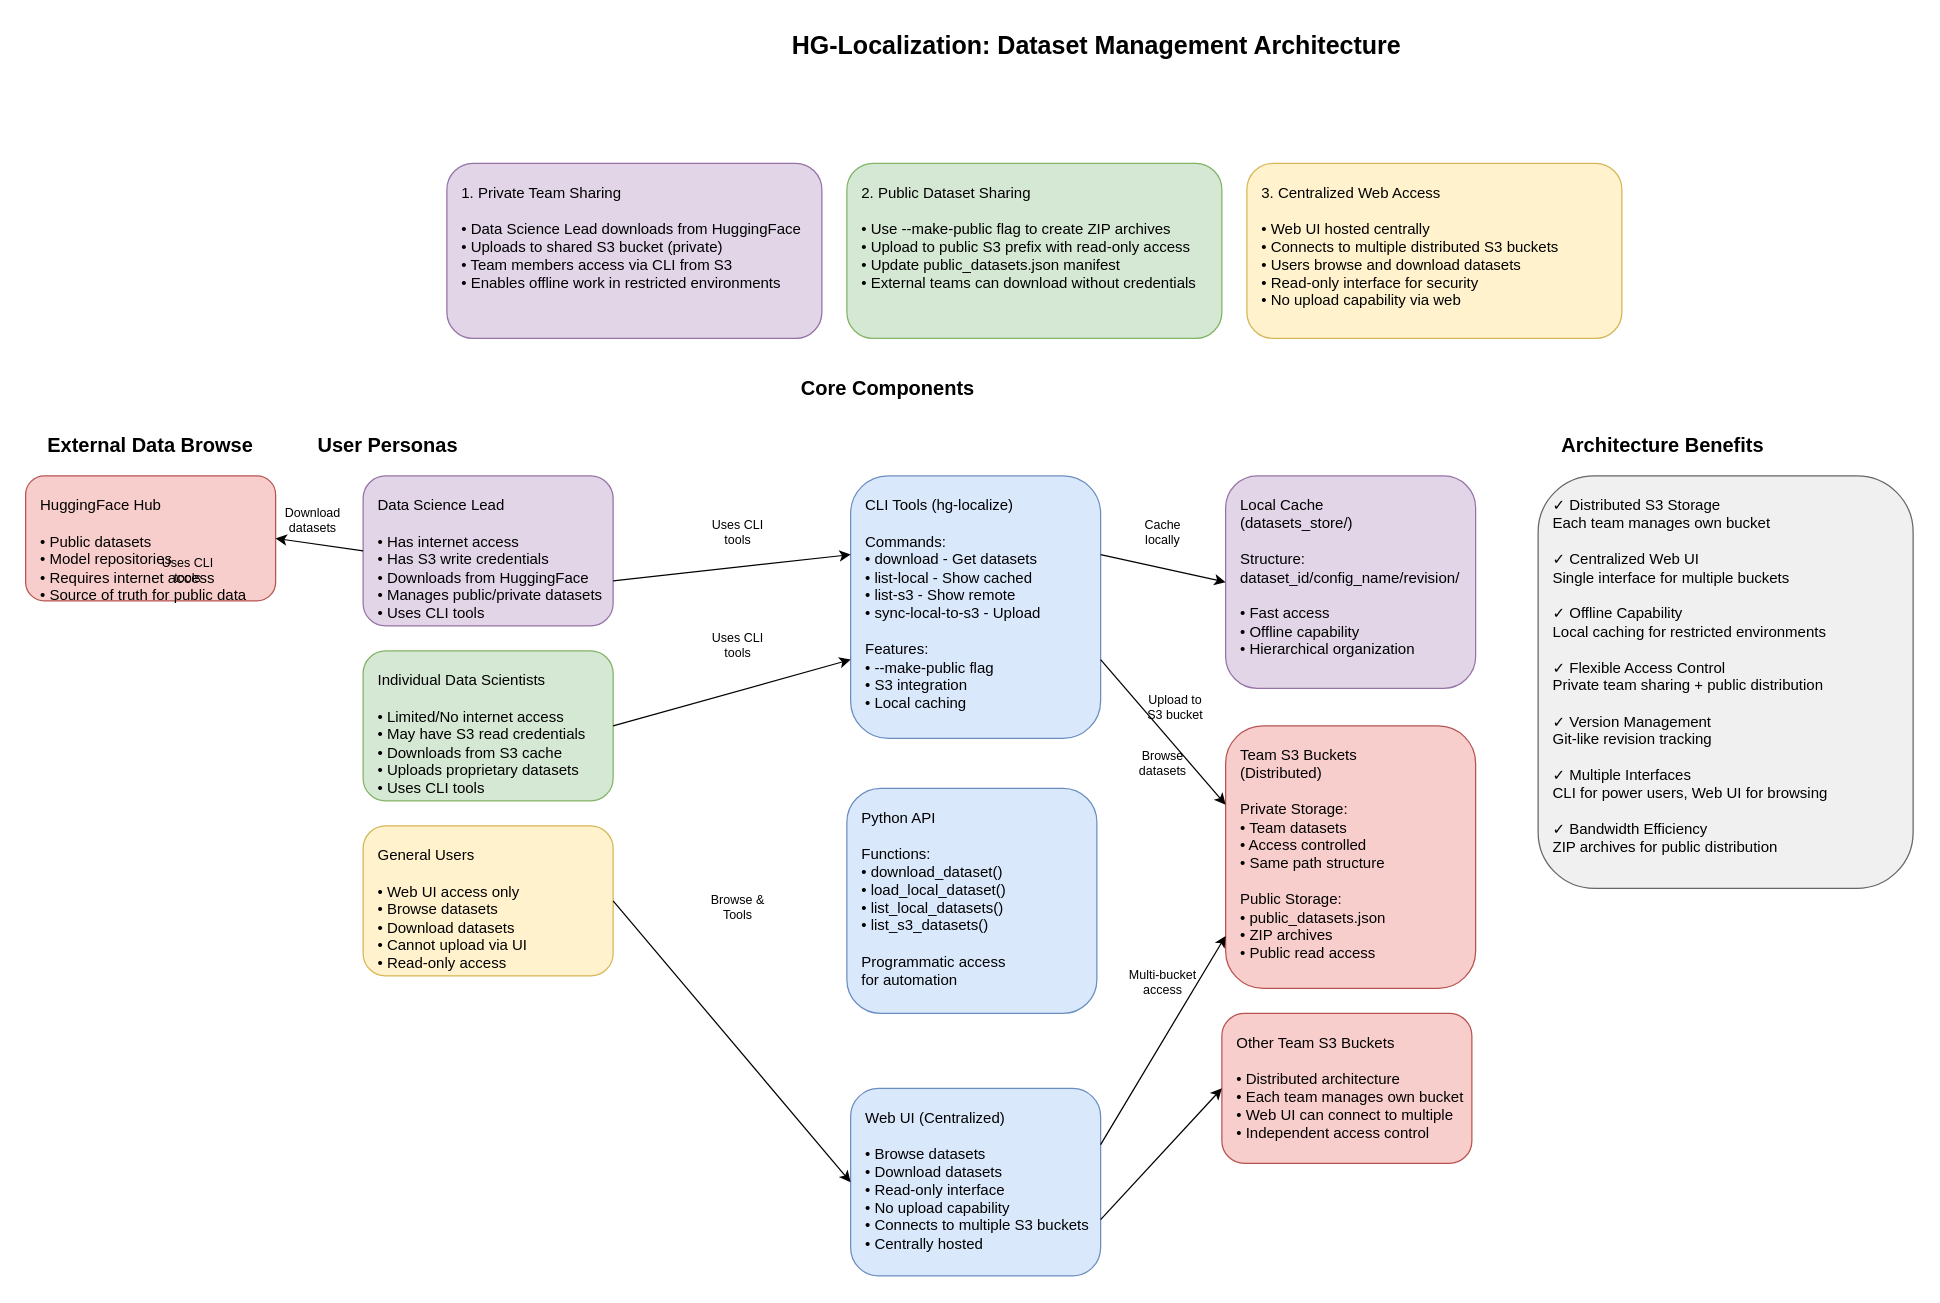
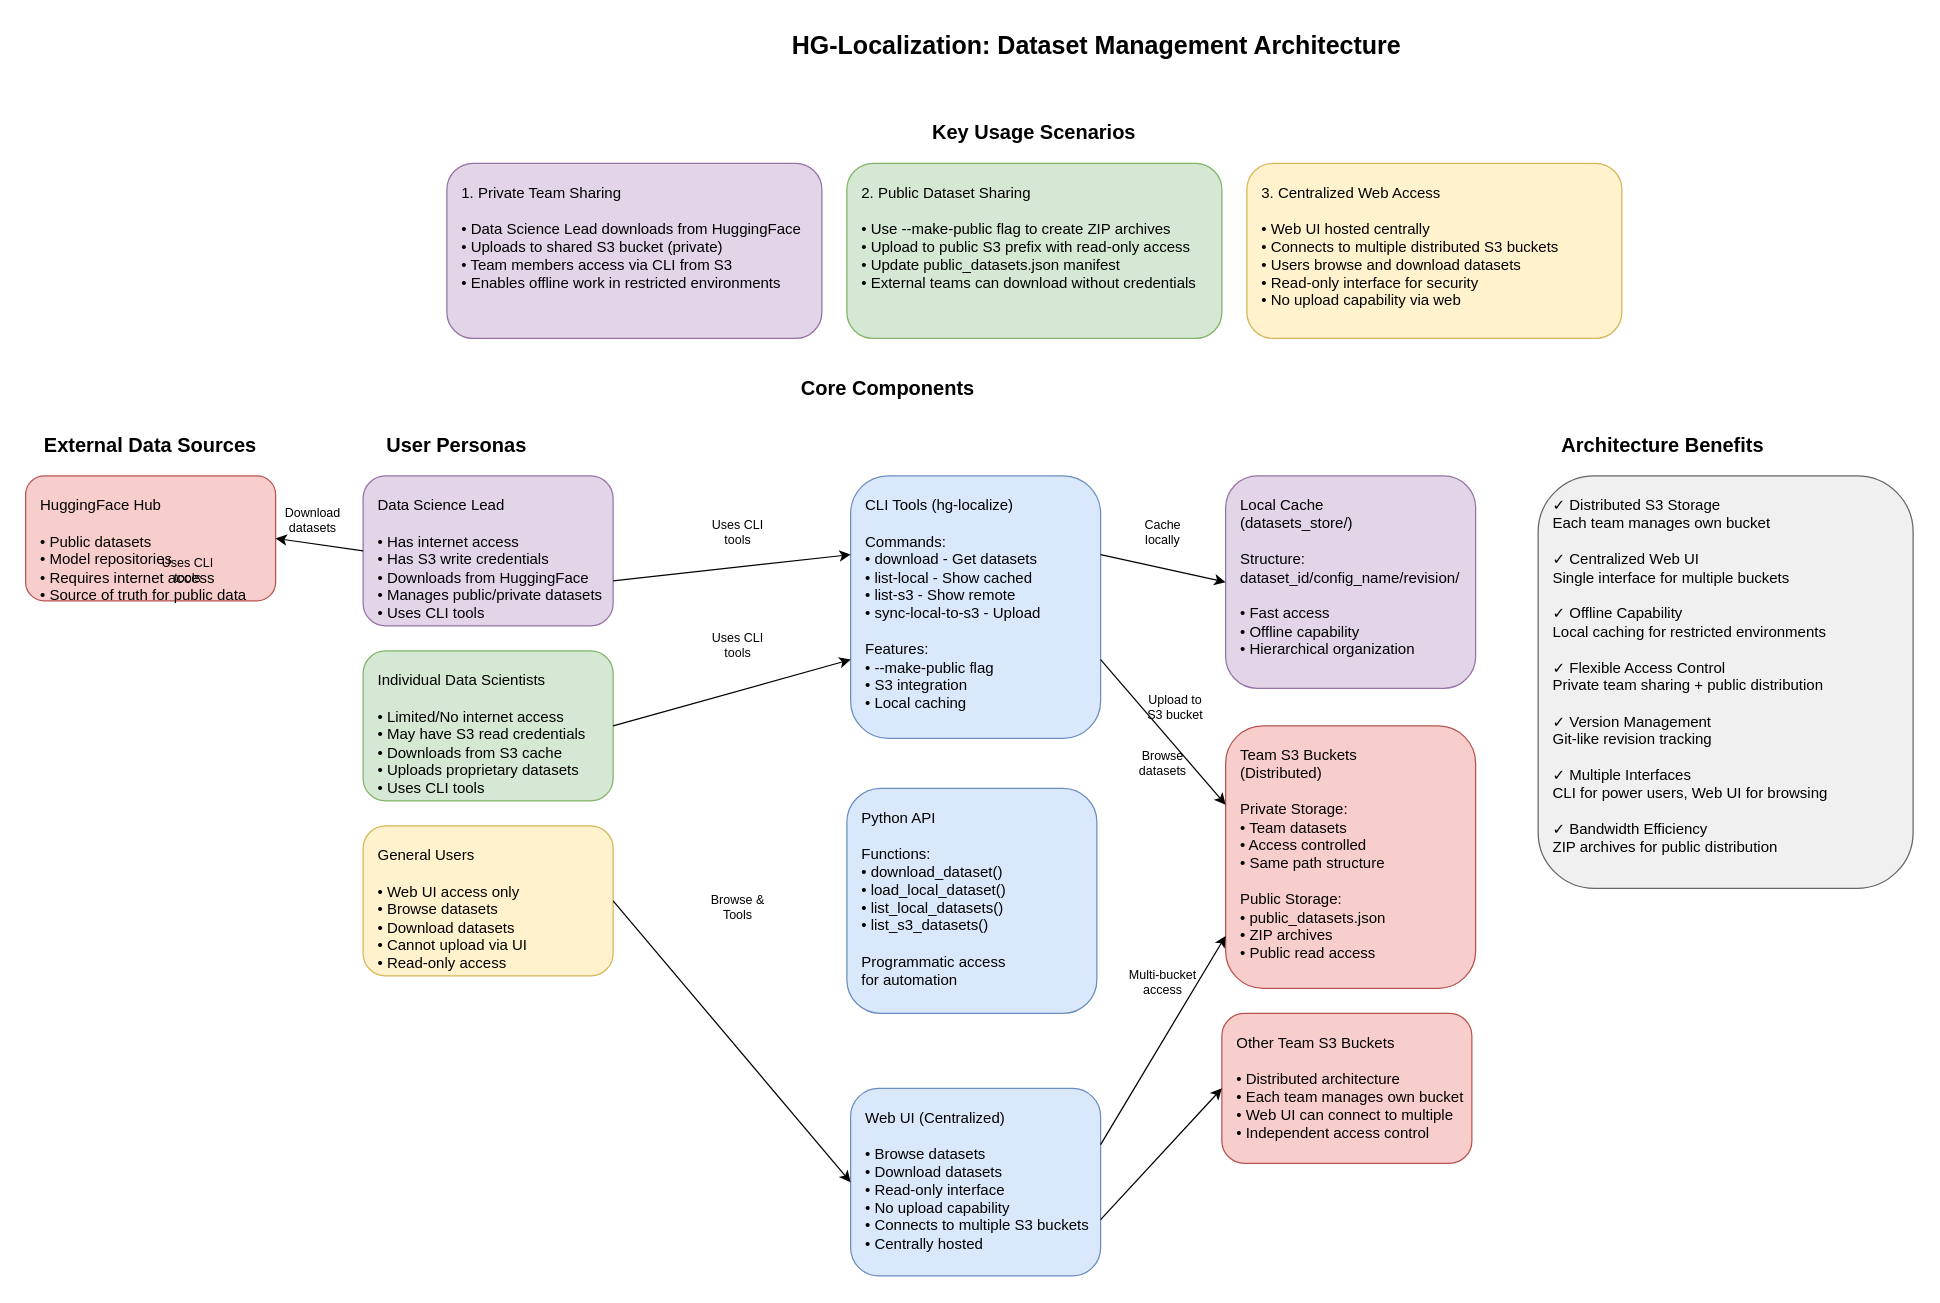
node "Key Usage Scenarios": added
node "External Data Browse": label "External Data Browse" -> "External Data Sources"
node "User Personas": moved (388, 444) -> (457, 444)
